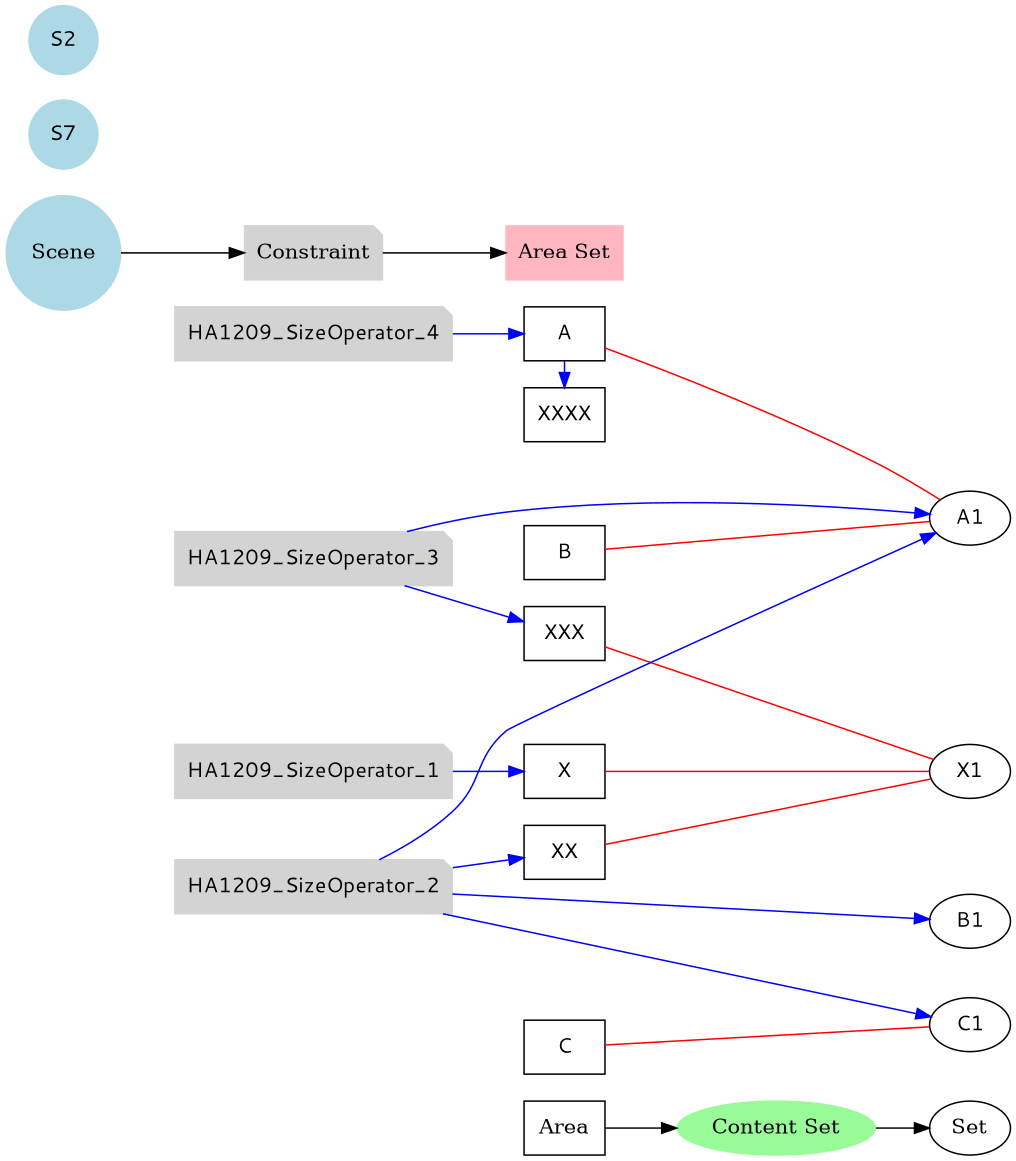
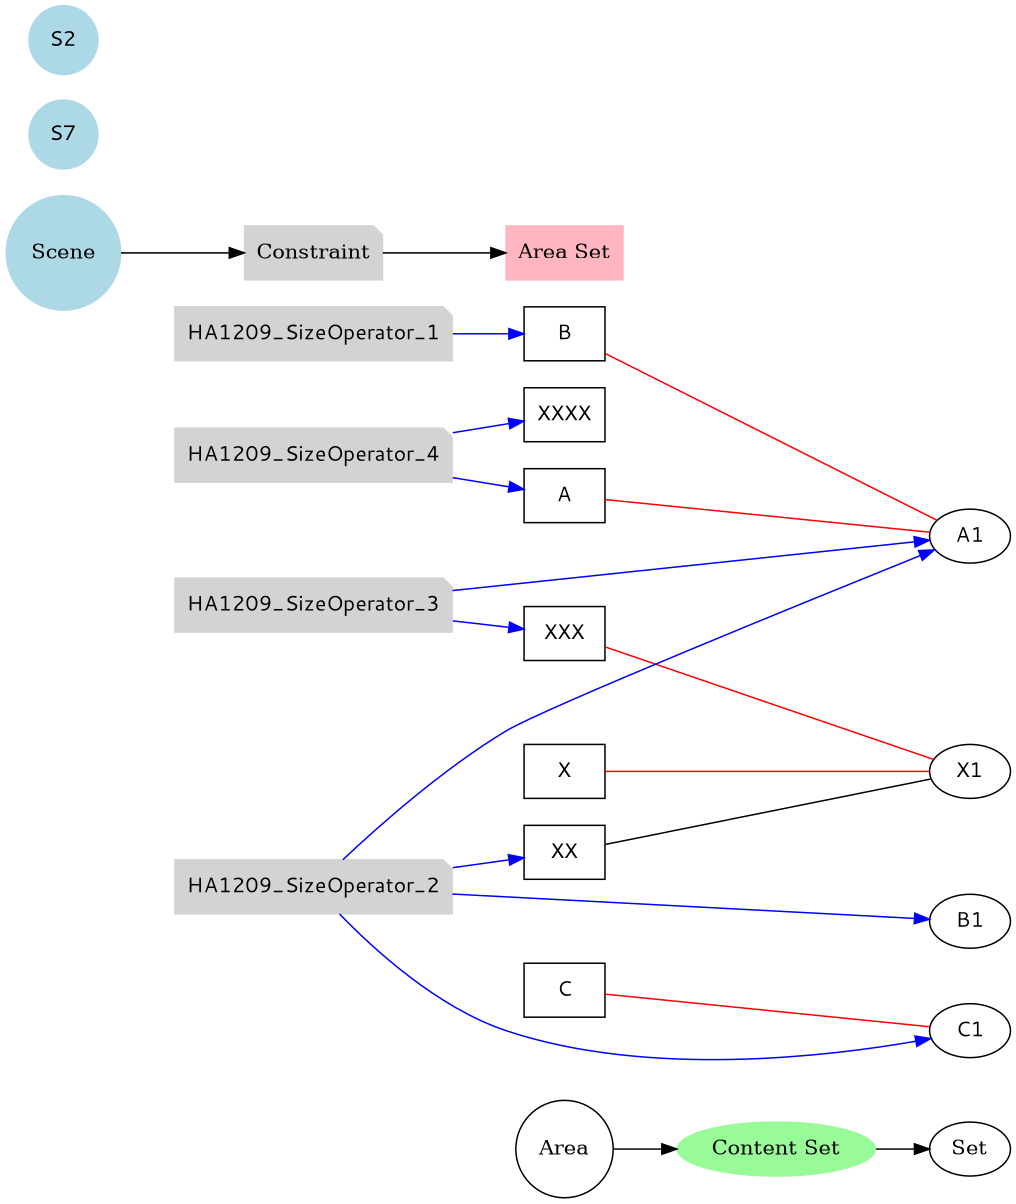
edge "A" -> "XXXX": now "HA1209_SizeOperator_4" -> "XXXX"
edge "HA1209_SizeOperator_1" -> "X": now "HA1209_SizeOperator_1" -> "B"
edge "X1" -- "XX": color red -> black
node "Area": shape box -> circle
